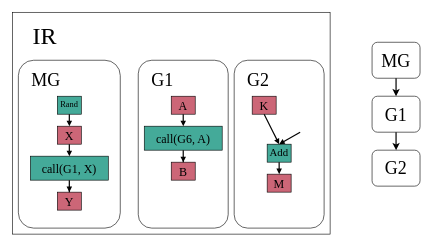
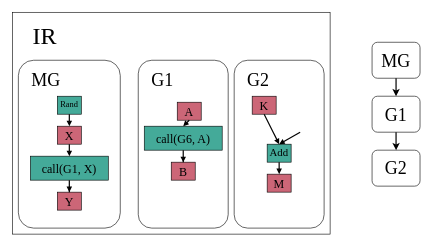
node "A": moved (183, 105) -> (189, 111)
